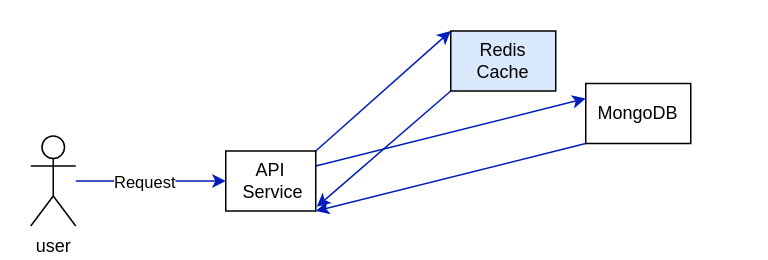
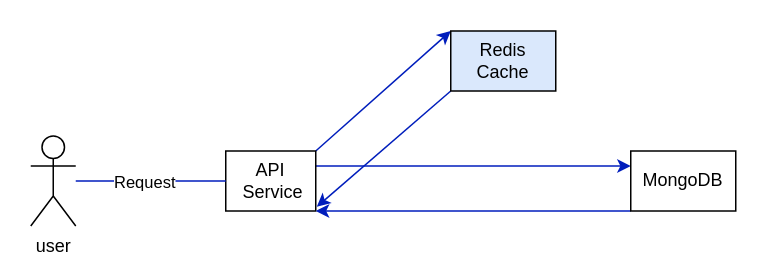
node "MongoDB": moved (638, 113) -> (683, 181)
edge "user" -> "API Service": arrowhead classic -> none
